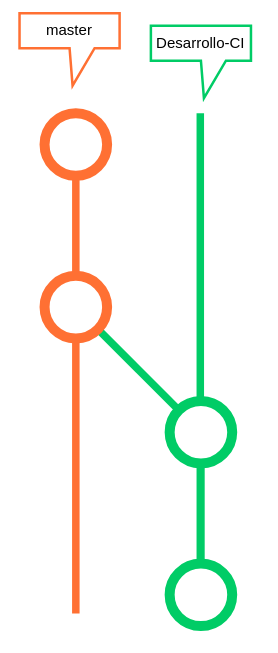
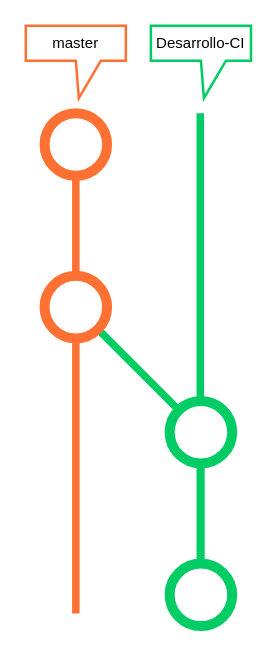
node "master": moved (69, 49) -> (76, 62)
